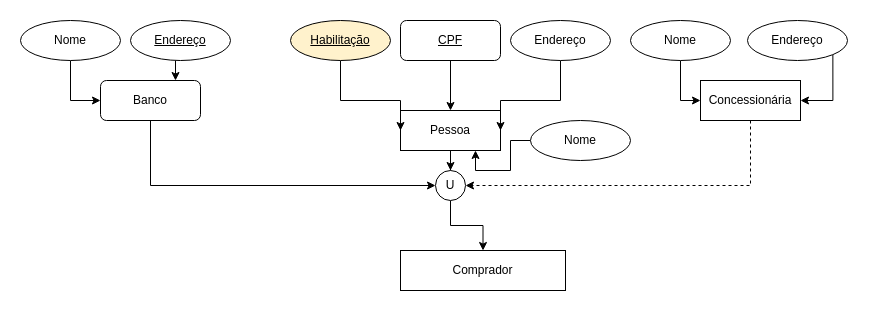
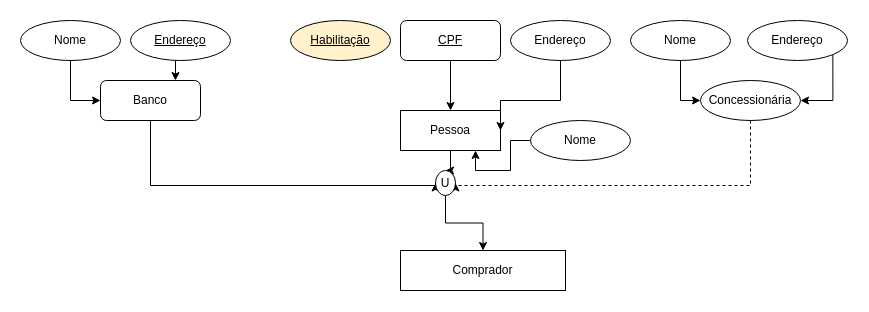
edge "Habilitação" -> "Pessoa": removed
node "Concessionária": shape rectangle -> ellipse
node "U": size 30x30 -> 20x25
